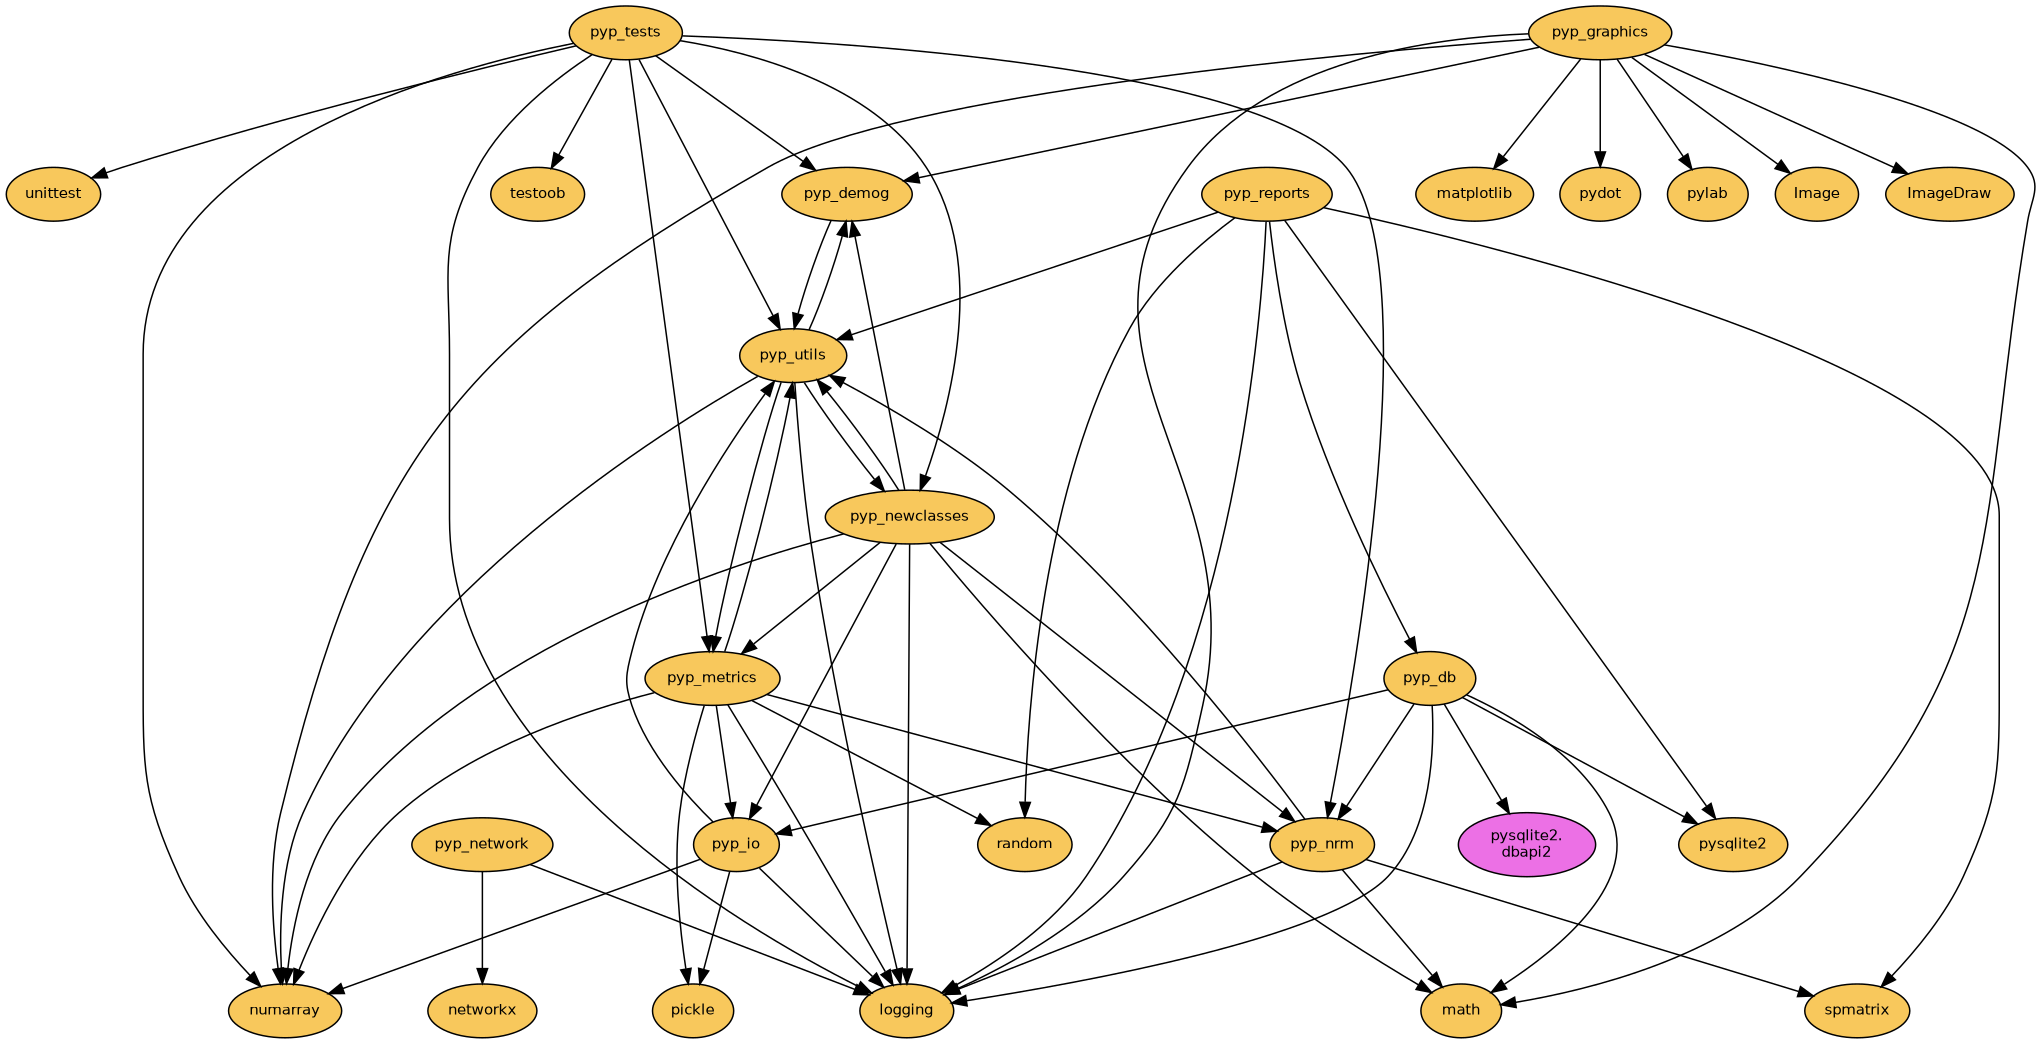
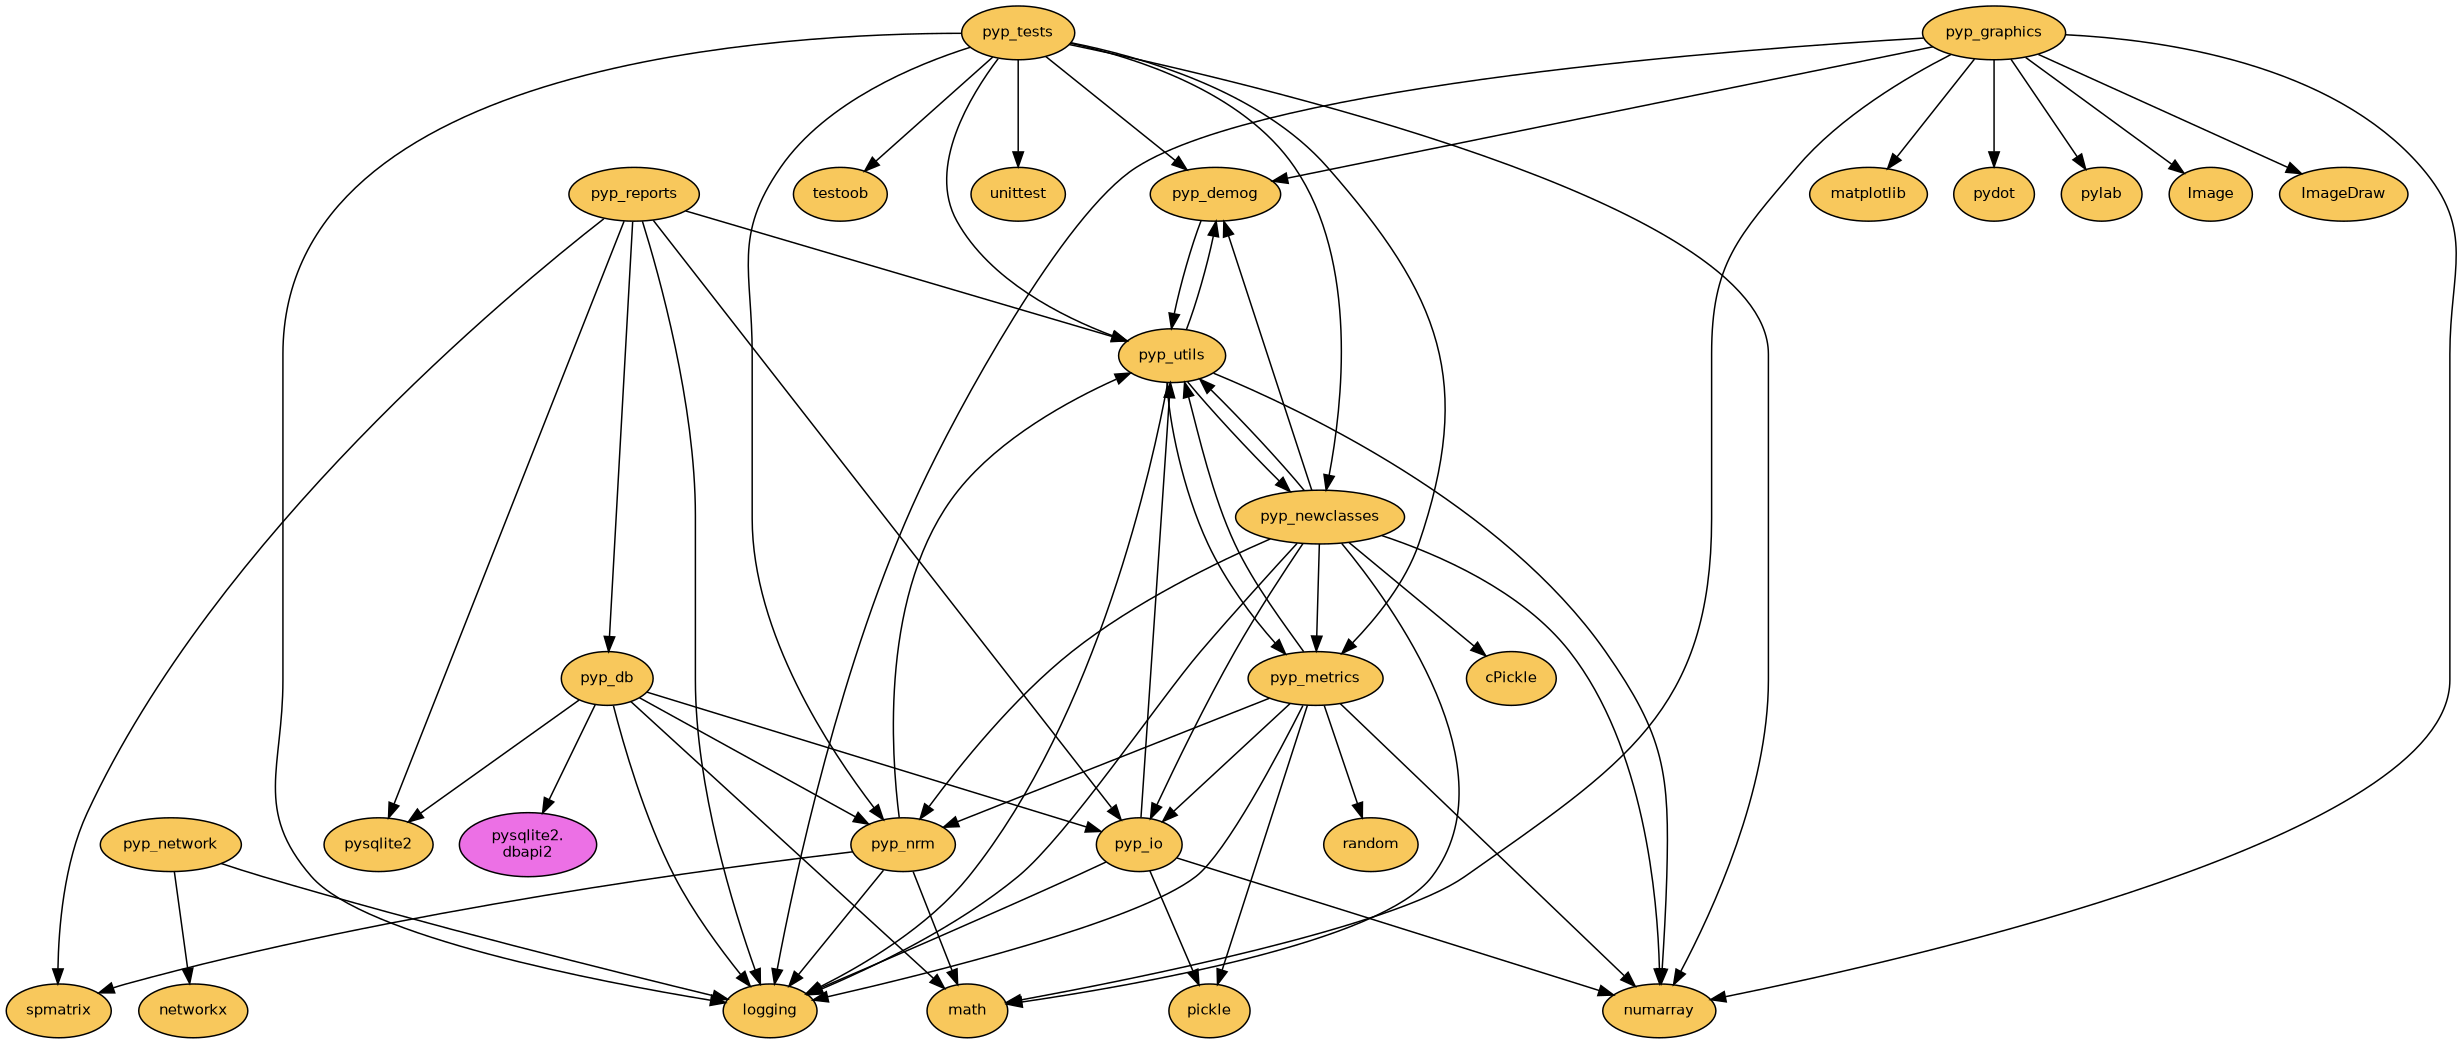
edge "pyp_reports" -> "random": now "pyp_reports" -> "pyp_io"
node "cPickle": added
